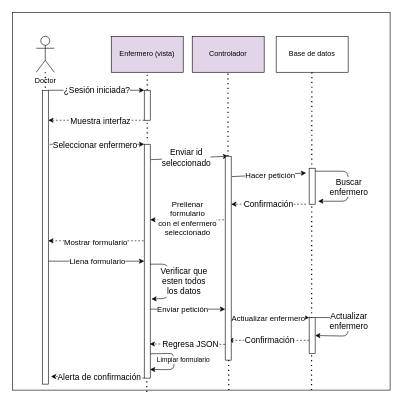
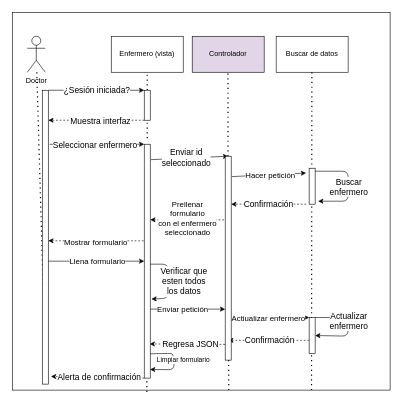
node "Doctor": moved (45, 54) -> (36, 54)
node "Enfermero (vista)": fillcolor #e1d5e7 -> #ffffff
node "Base de datos": label "Base de datos" -> "Buscar de datos"
